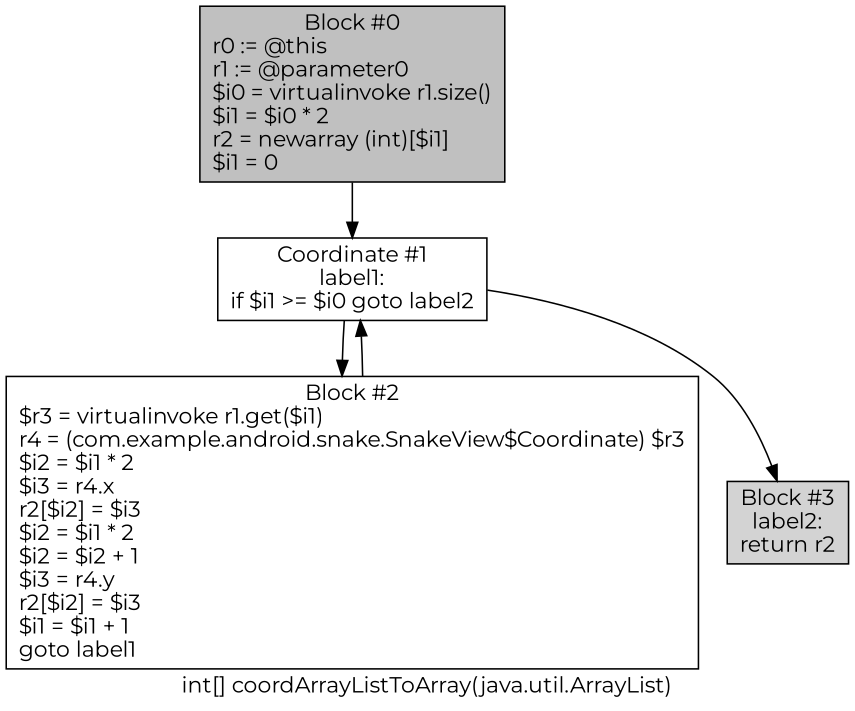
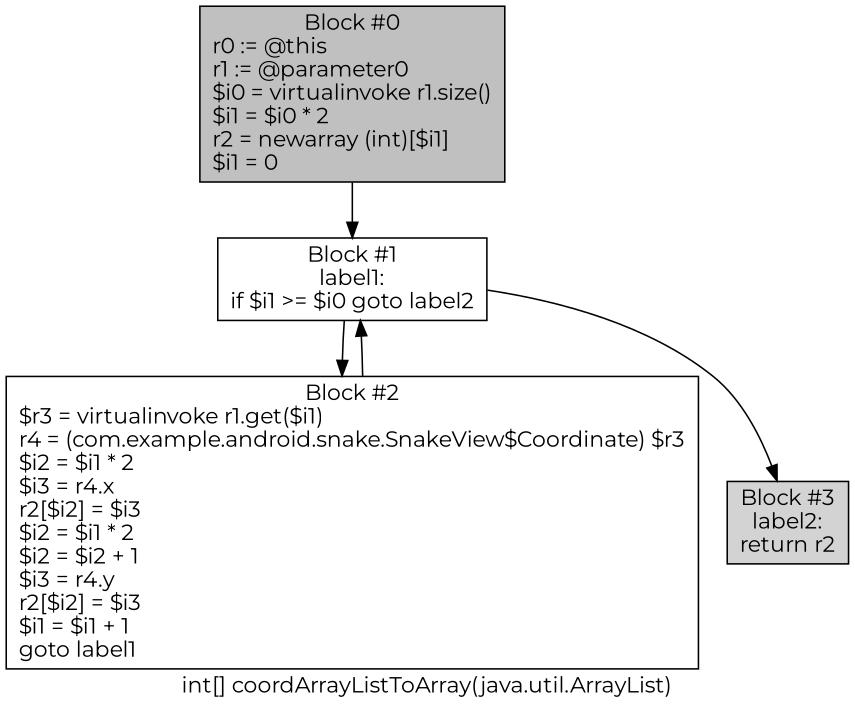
node "Coordinate #1 label1: if $i1 >= $i0 goto label2": label "Coordinate #1 label1: if $i1 >= $i0 goto label2" -> "Block #1 label1: if $i1 >= $i0 goto label2"
